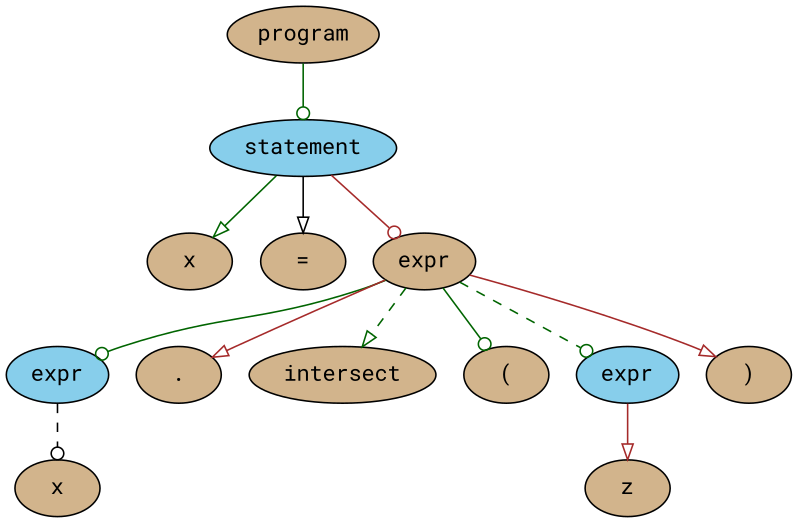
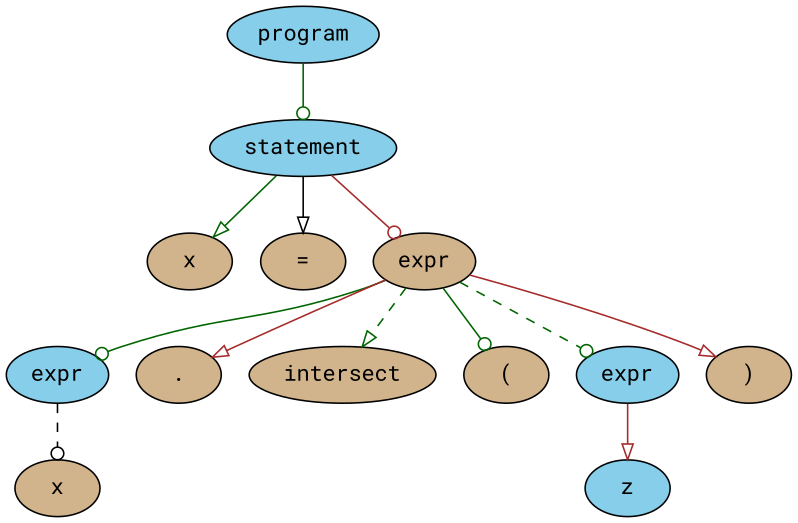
node "program": fillcolor tan -> skyblue
node "z": fillcolor tan -> skyblue
